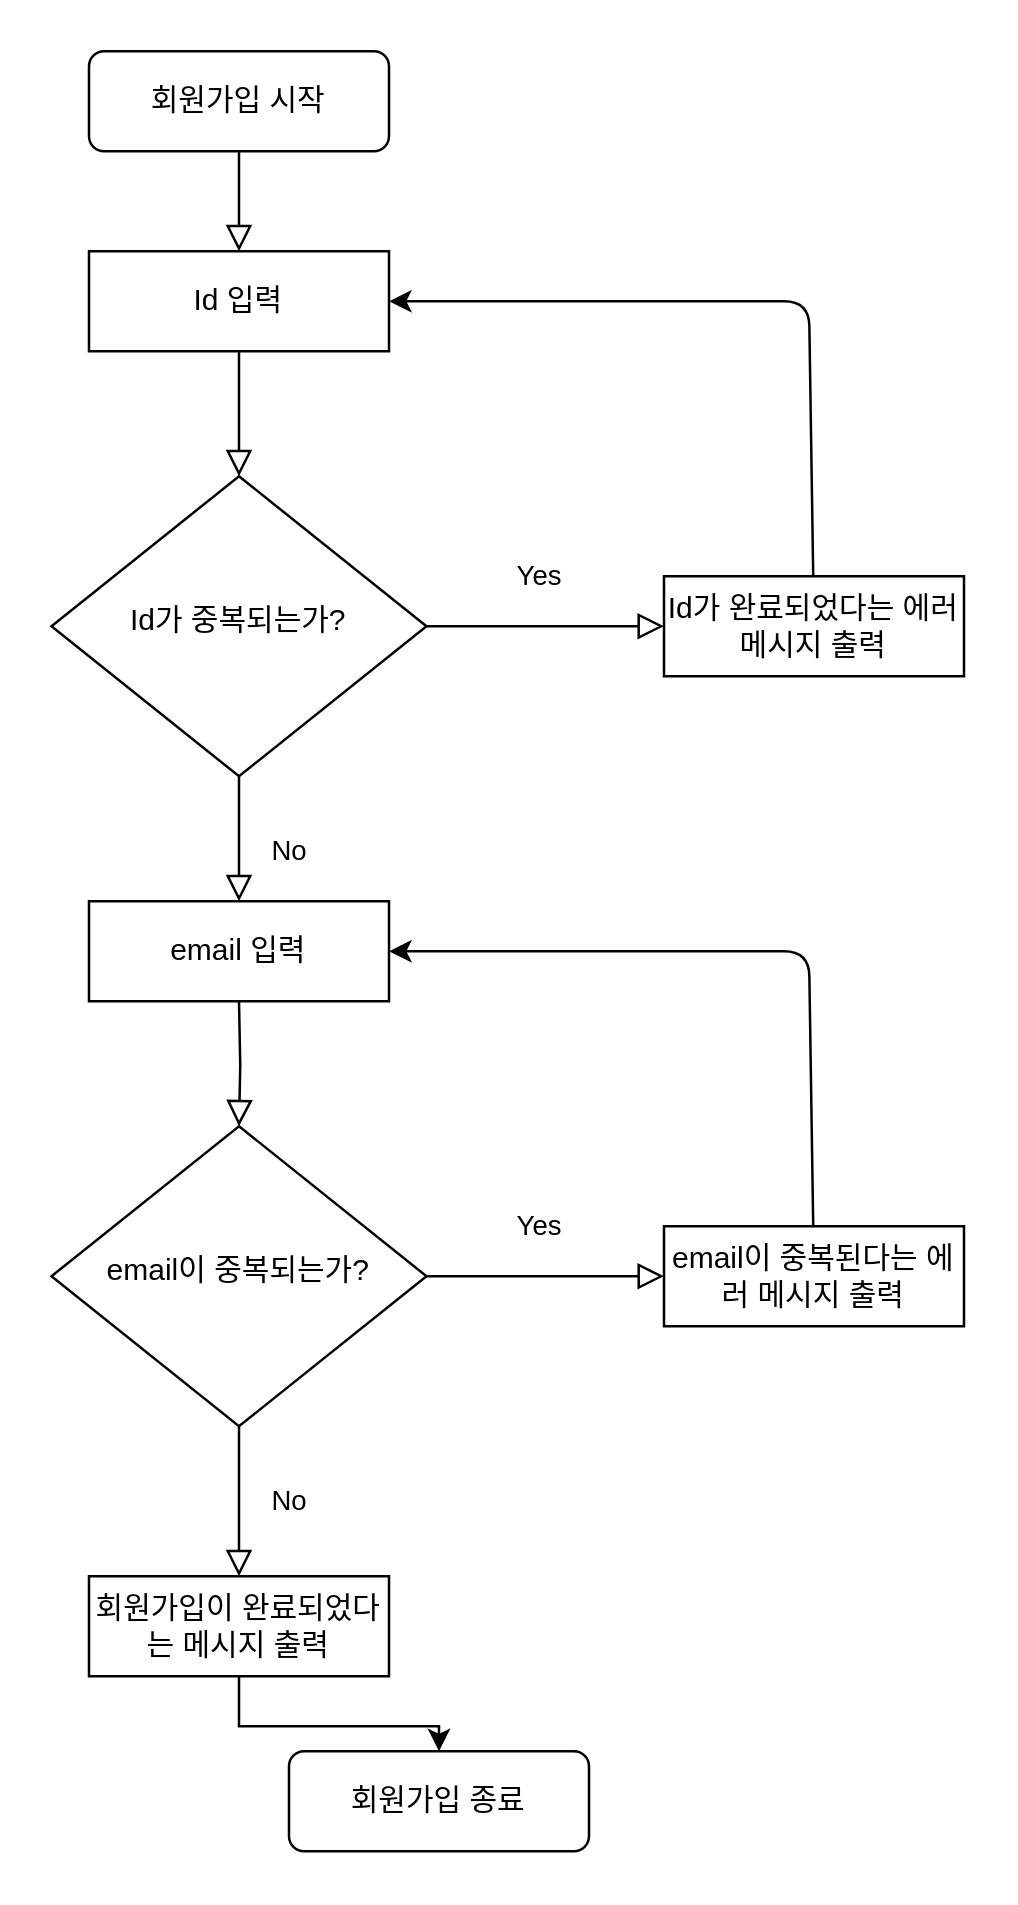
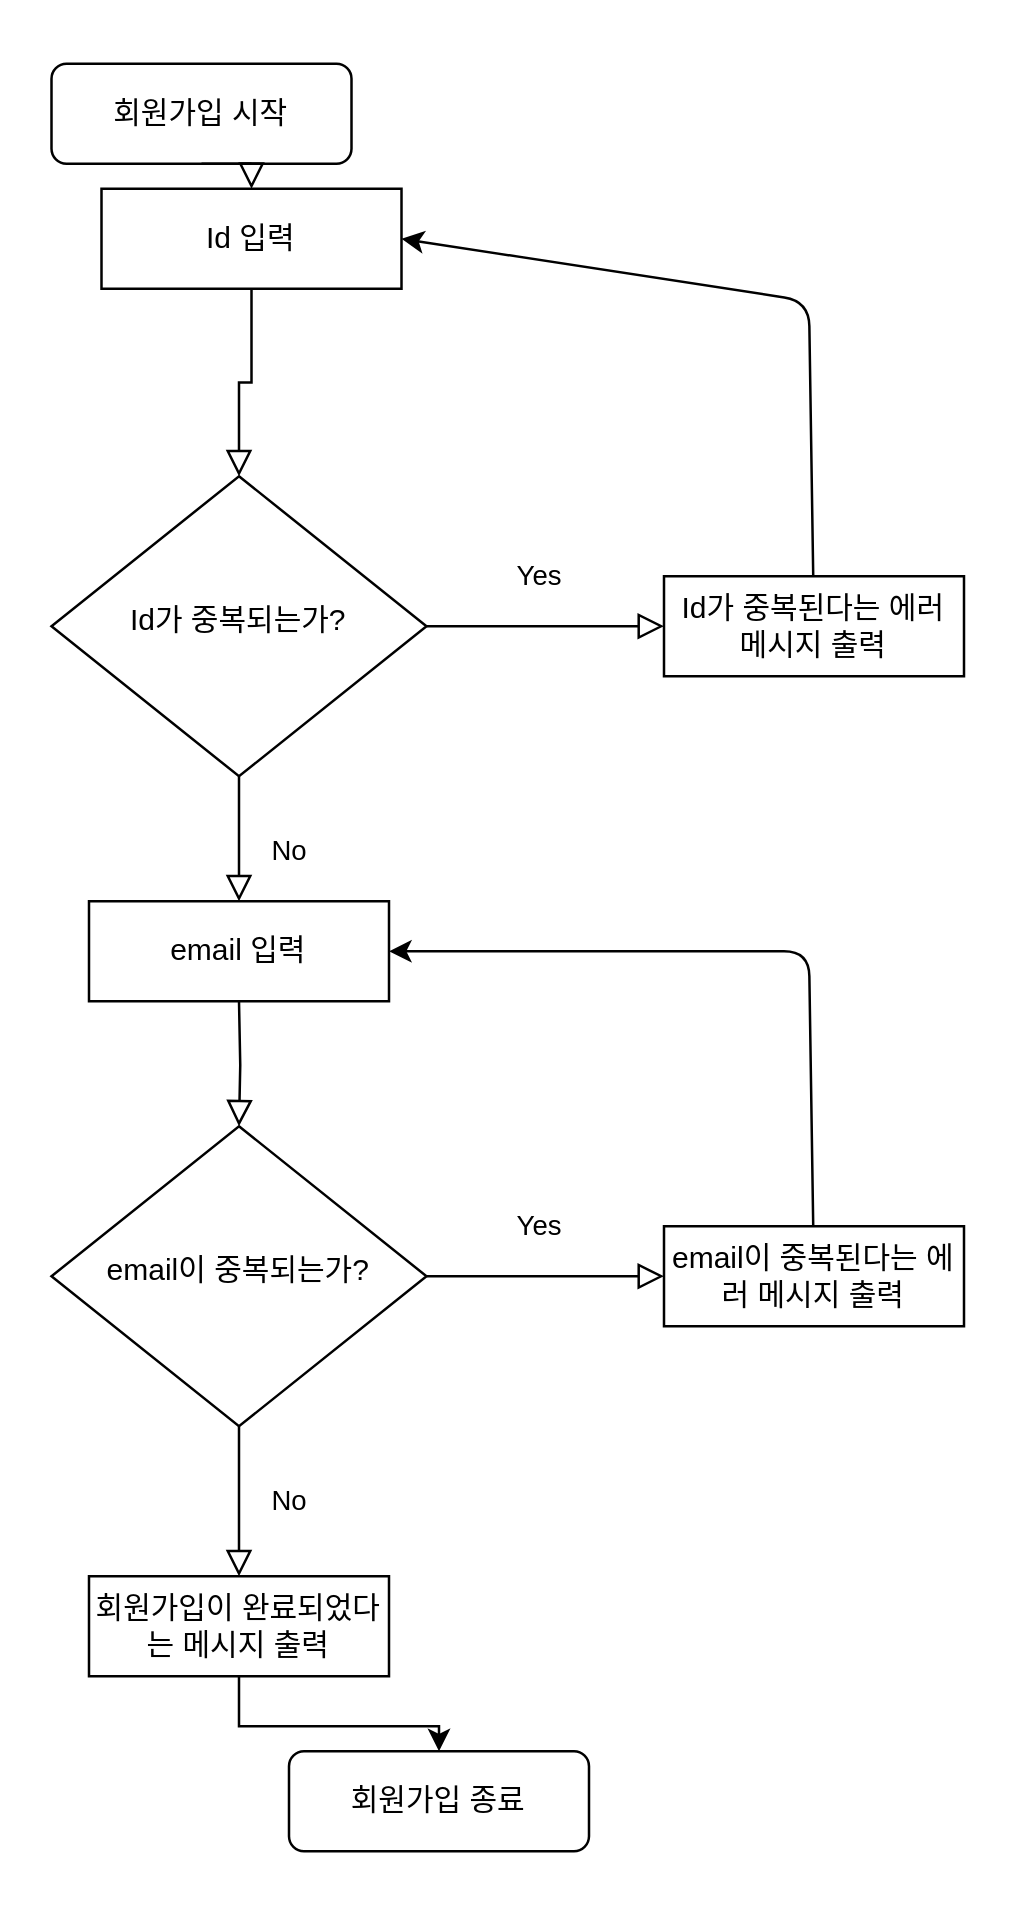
node "회원가입 시작": moved (239, 101) -> (201, 114)
node "Id 입력": moved (239, 301) -> (251, 239)
node "Id가 완료되었다는 에러 메시지 출력": label "Id가 완료되었다는 에러 메시지 출력" -> "Id가 중복된다는 에러 메시지 출력"
